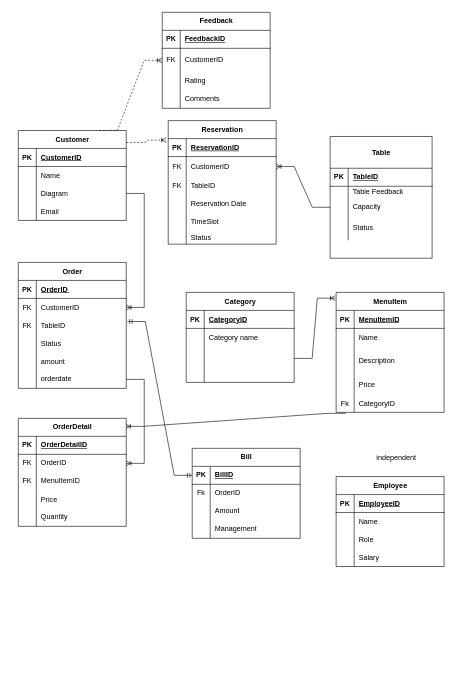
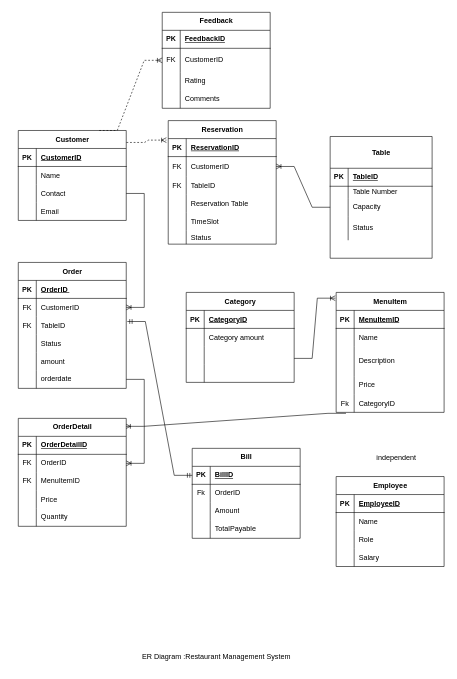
node "Table Feedback": label "Table Feedback" -> "Table Number"
node "Diagram": label "Diagram" -> "Contact"
node "Reservation Date": label "Reservation Date" -> "Reservation Table"
node "Category name": label "Category name" -> "Category amount"
node "Management": label "Management" -> "TotalPayable"
node "ER Diagram :Restaurant Management System": added
